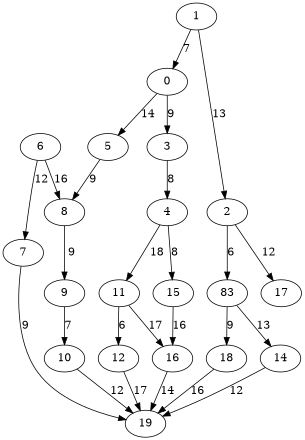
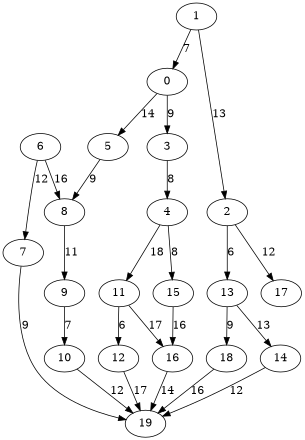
edge "8" -> "9": label "9" -> "11"
node "83": label "83" -> "13"
